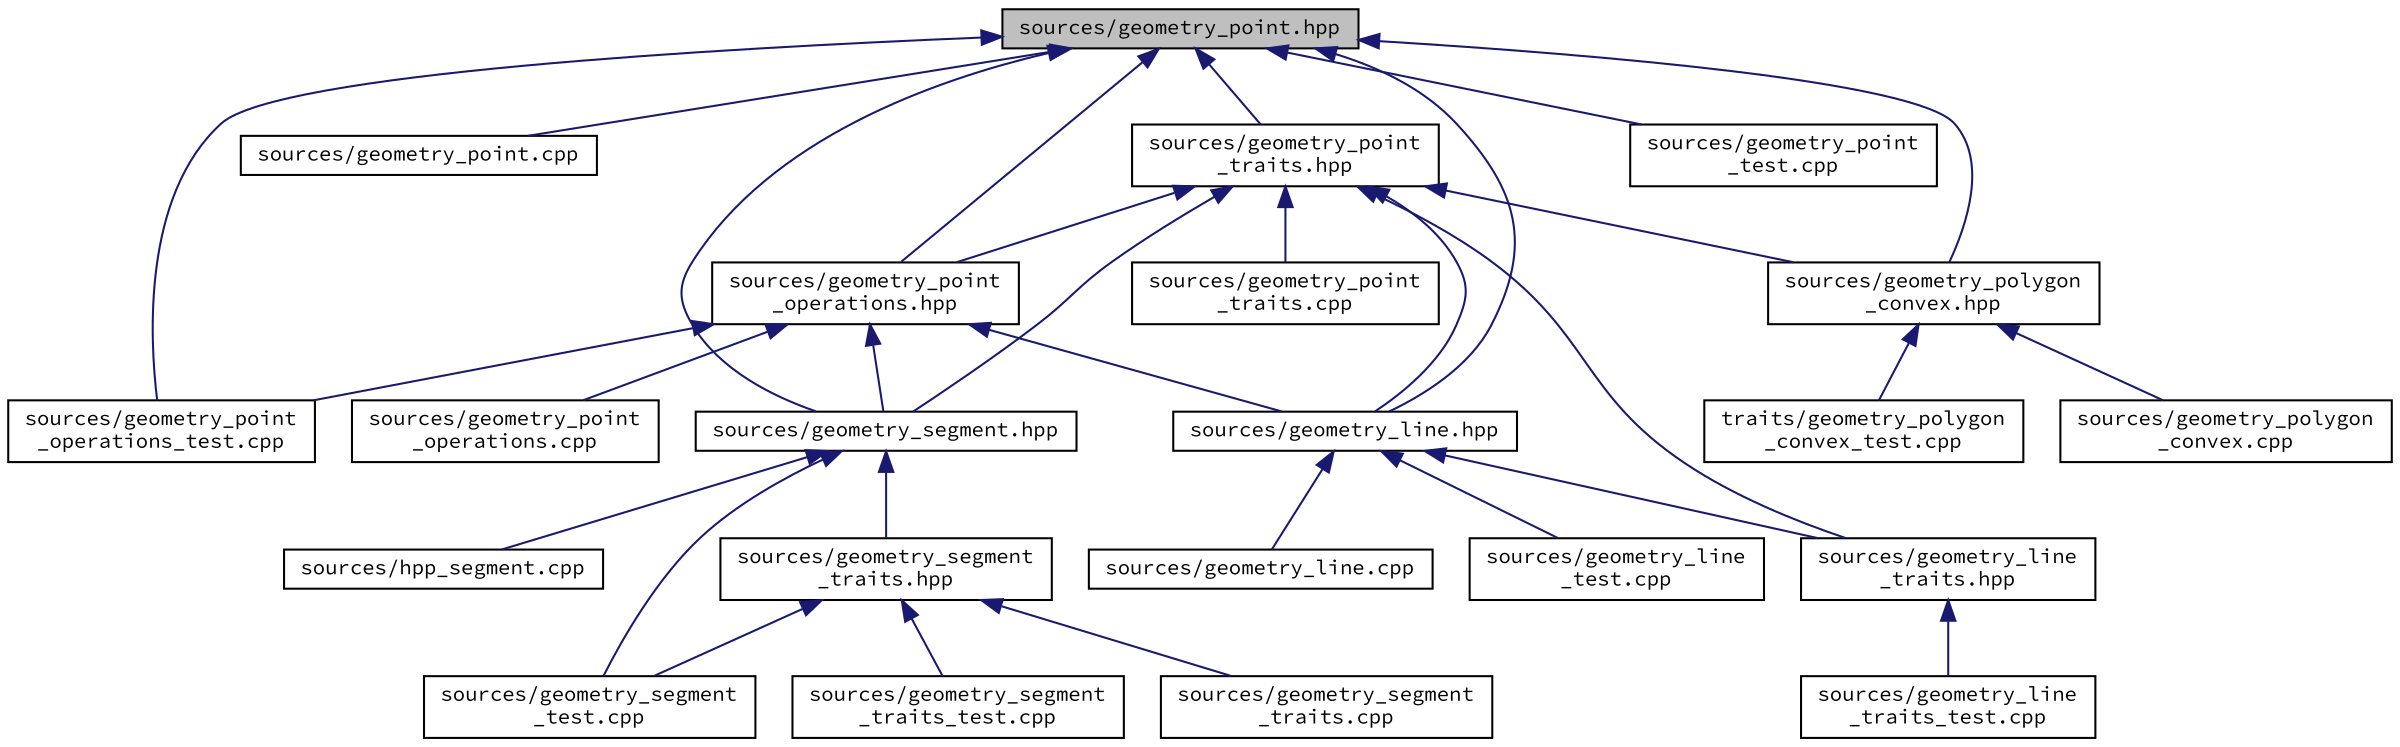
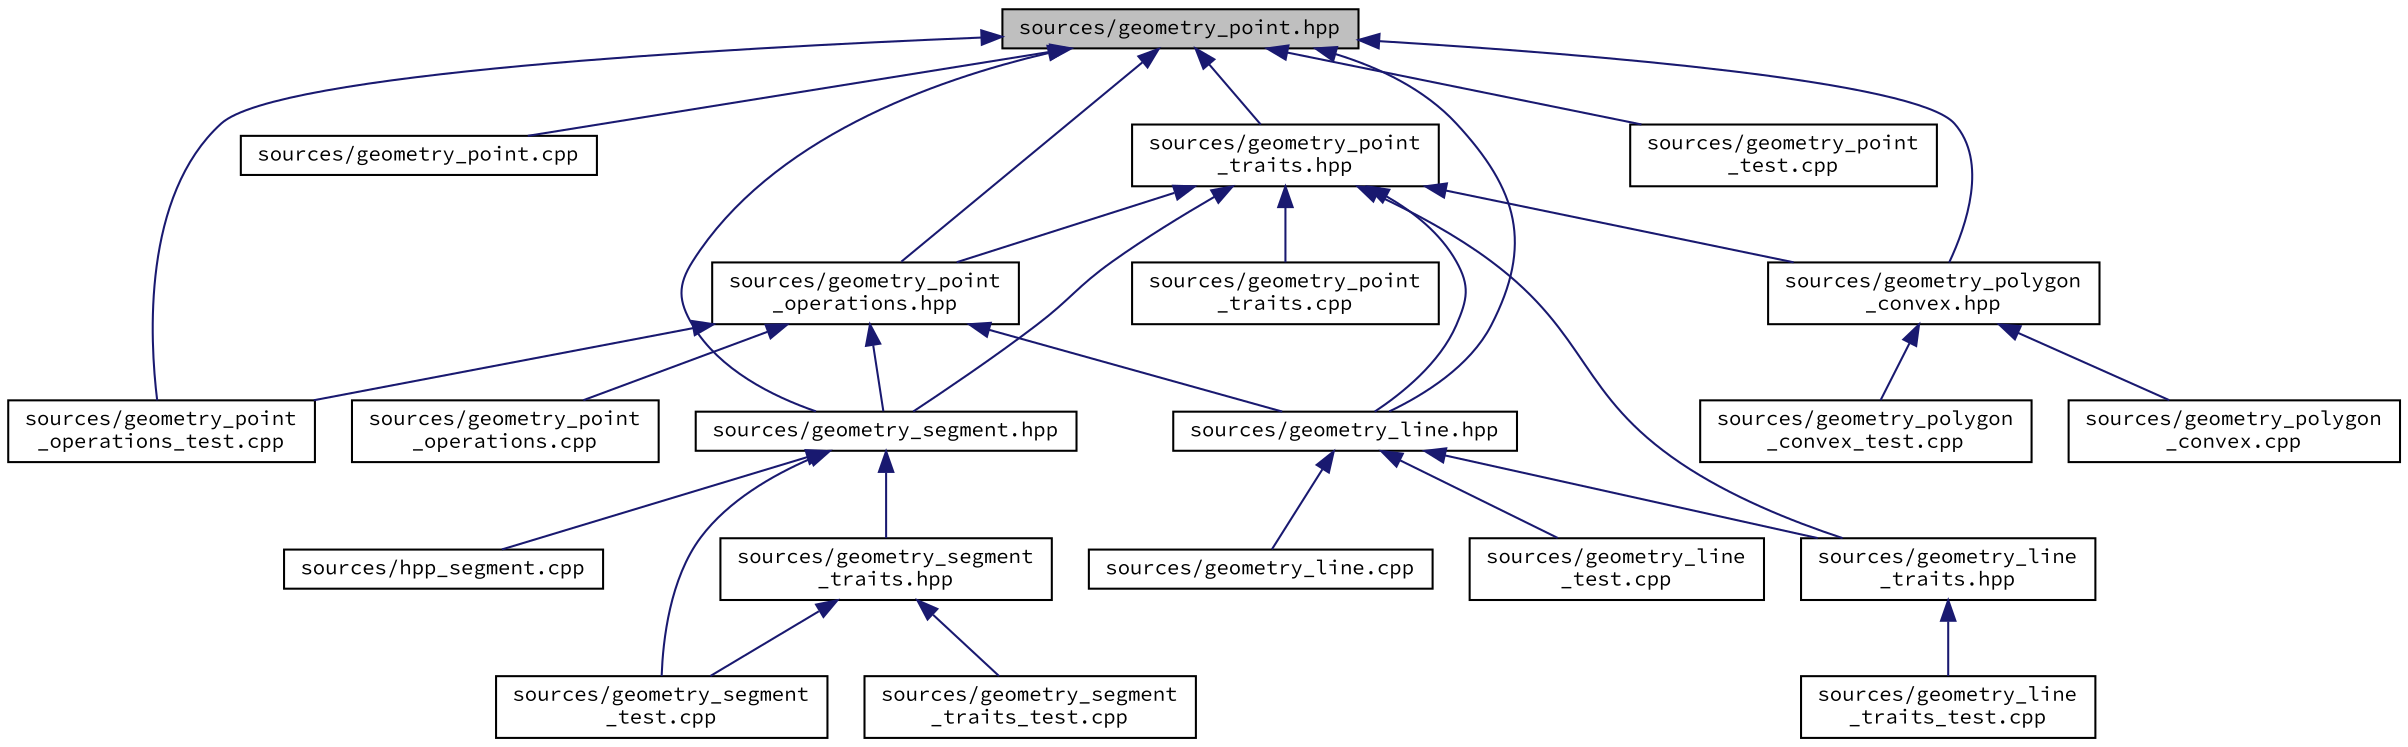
node "traits/geometry_polygon _convex_test.cpp": label "traits/geometry_polygon _convex_test.cpp" -> "sources/geometry_polygon _convex_test.cpp"
node "sources/geometry_segment _traits.cpp": removed
